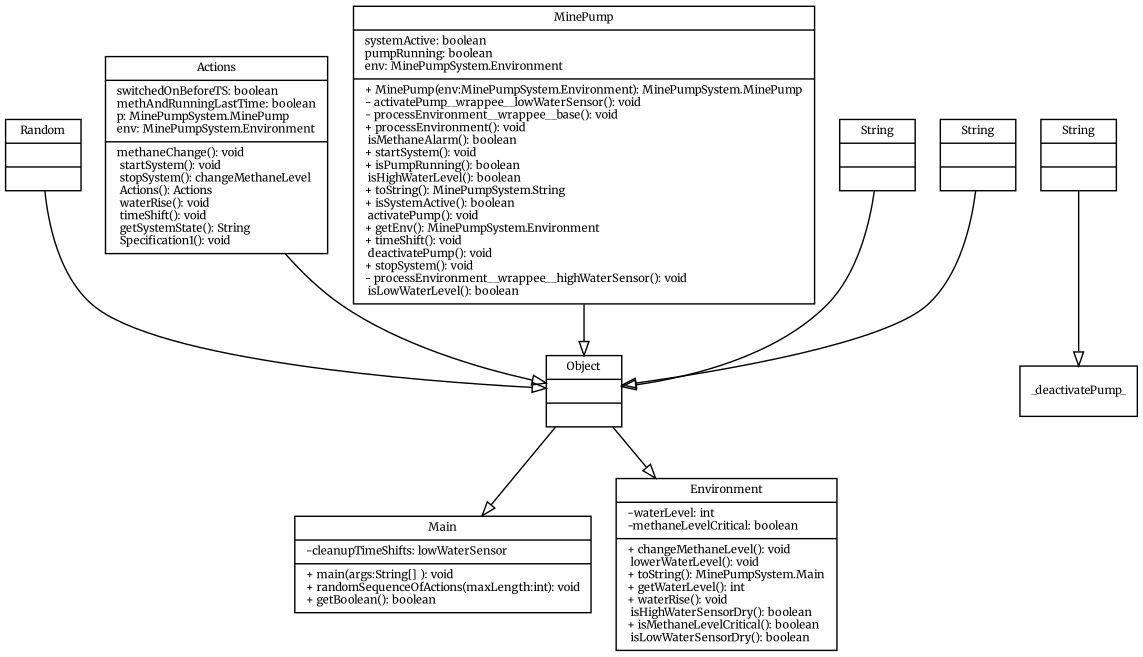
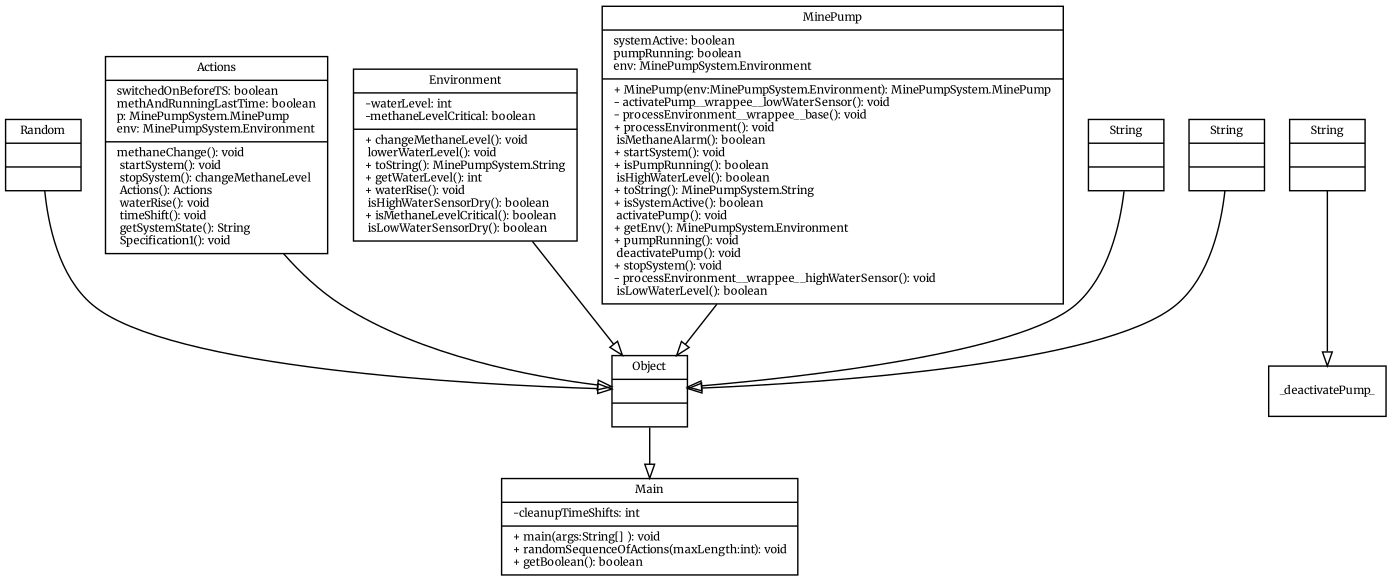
node "MinePump": text "+ timeShift(): void" -> "+ pumpRunning(): void"
edge "Object" -> "Environment": reversed
node "Main": text "-cleanupTimeShifts: lowWaterSensor" -> "-cleanupTimeShifts: int"
node "Environment": text "+ toString(): MinePumpSystem.Main" -> "+ toString(): MinePumpSystem.String"
